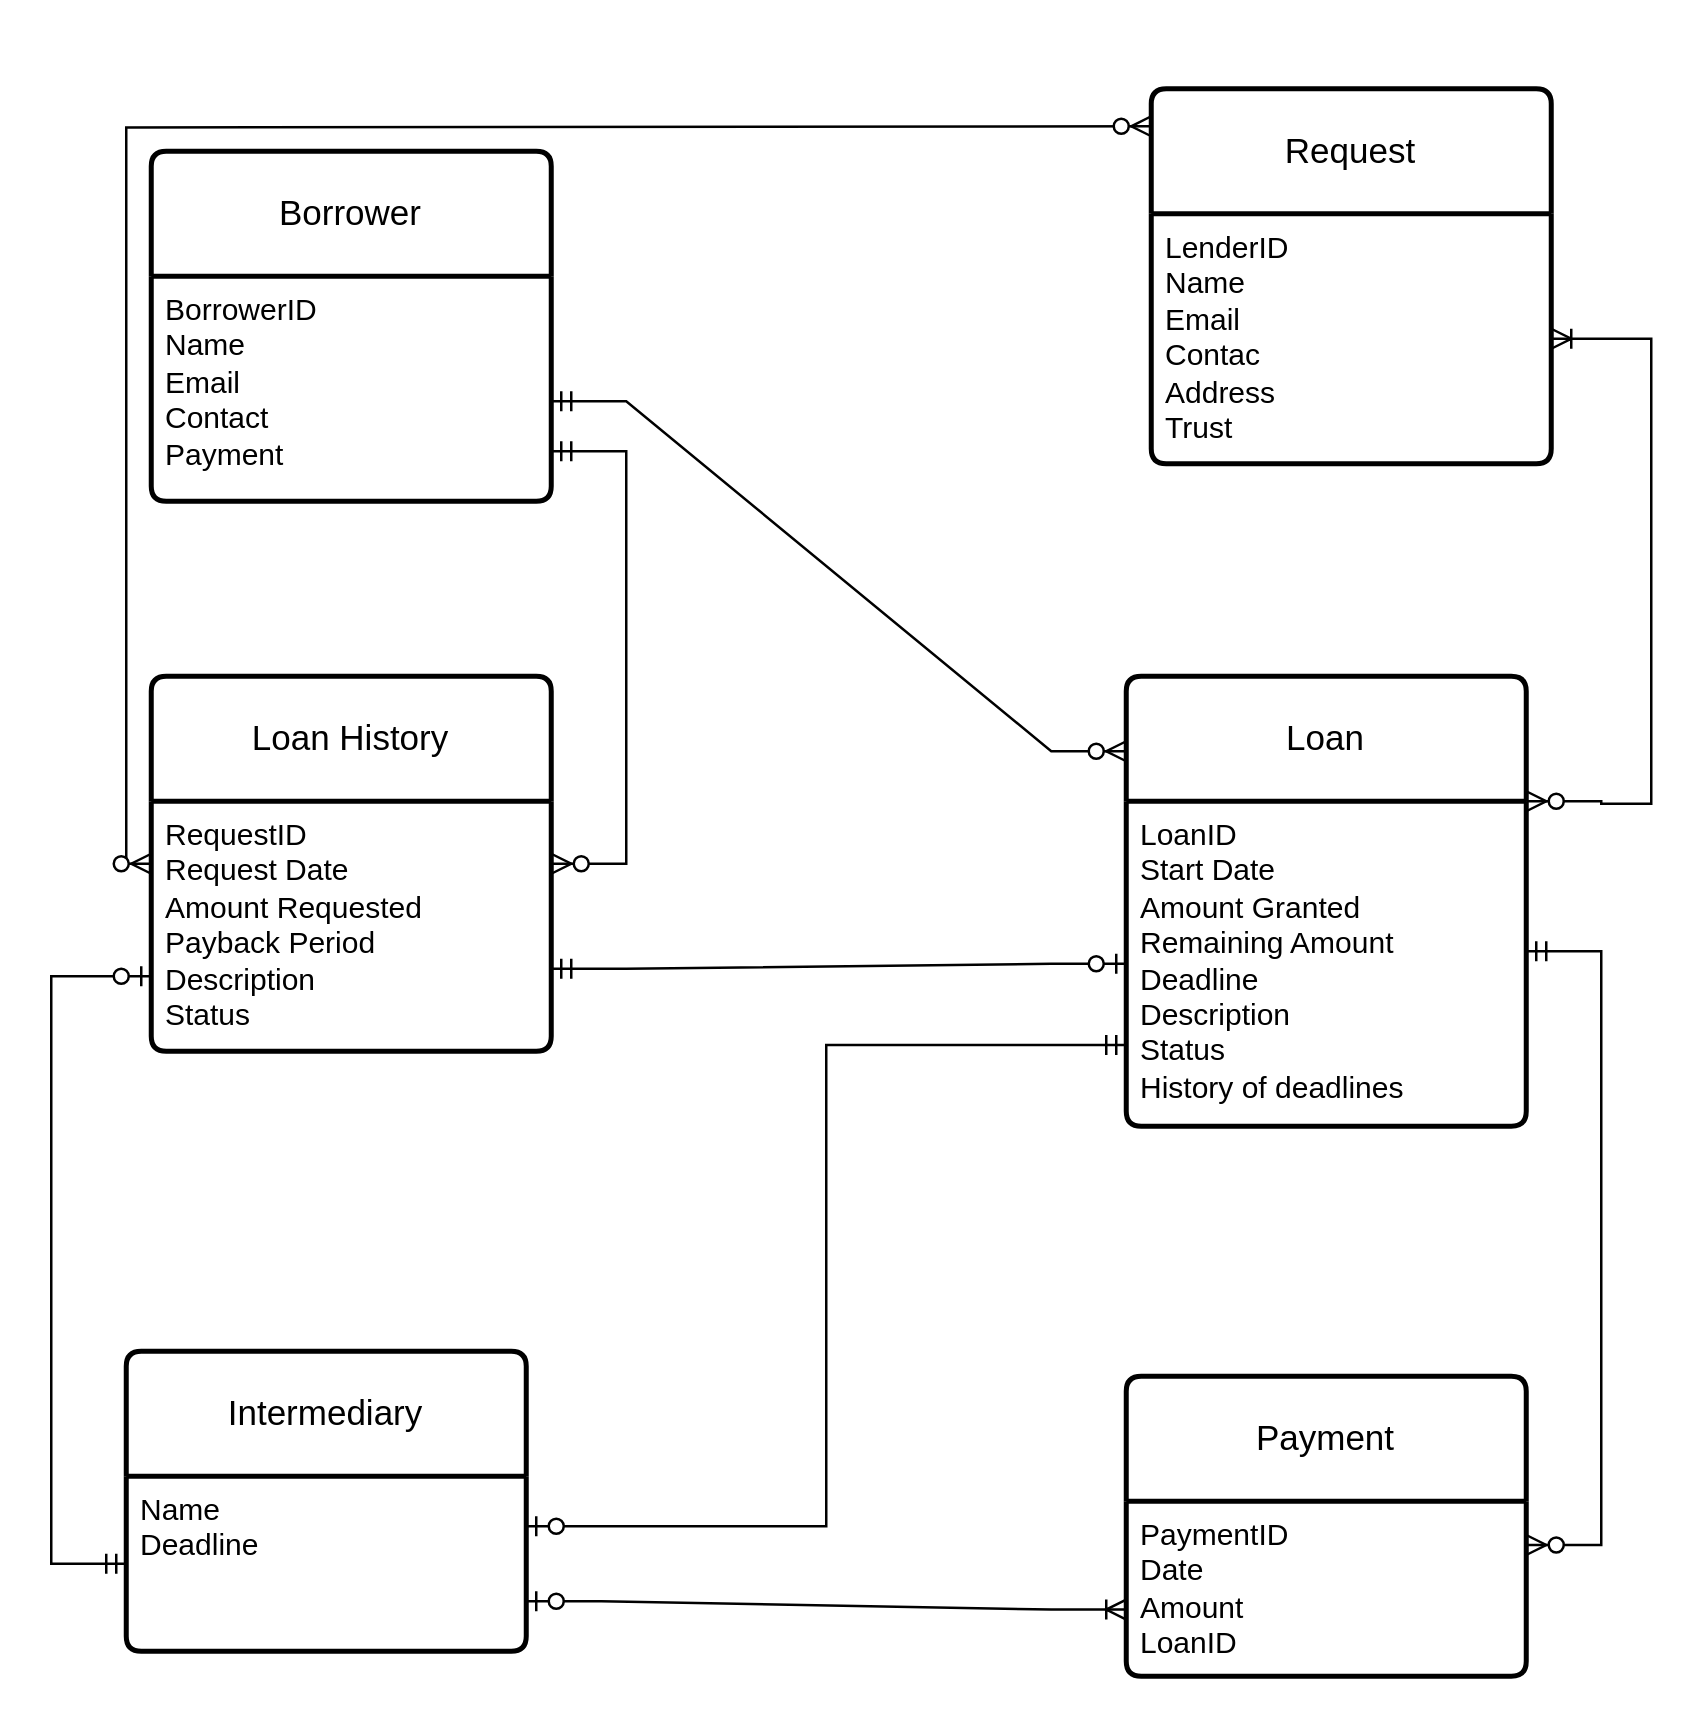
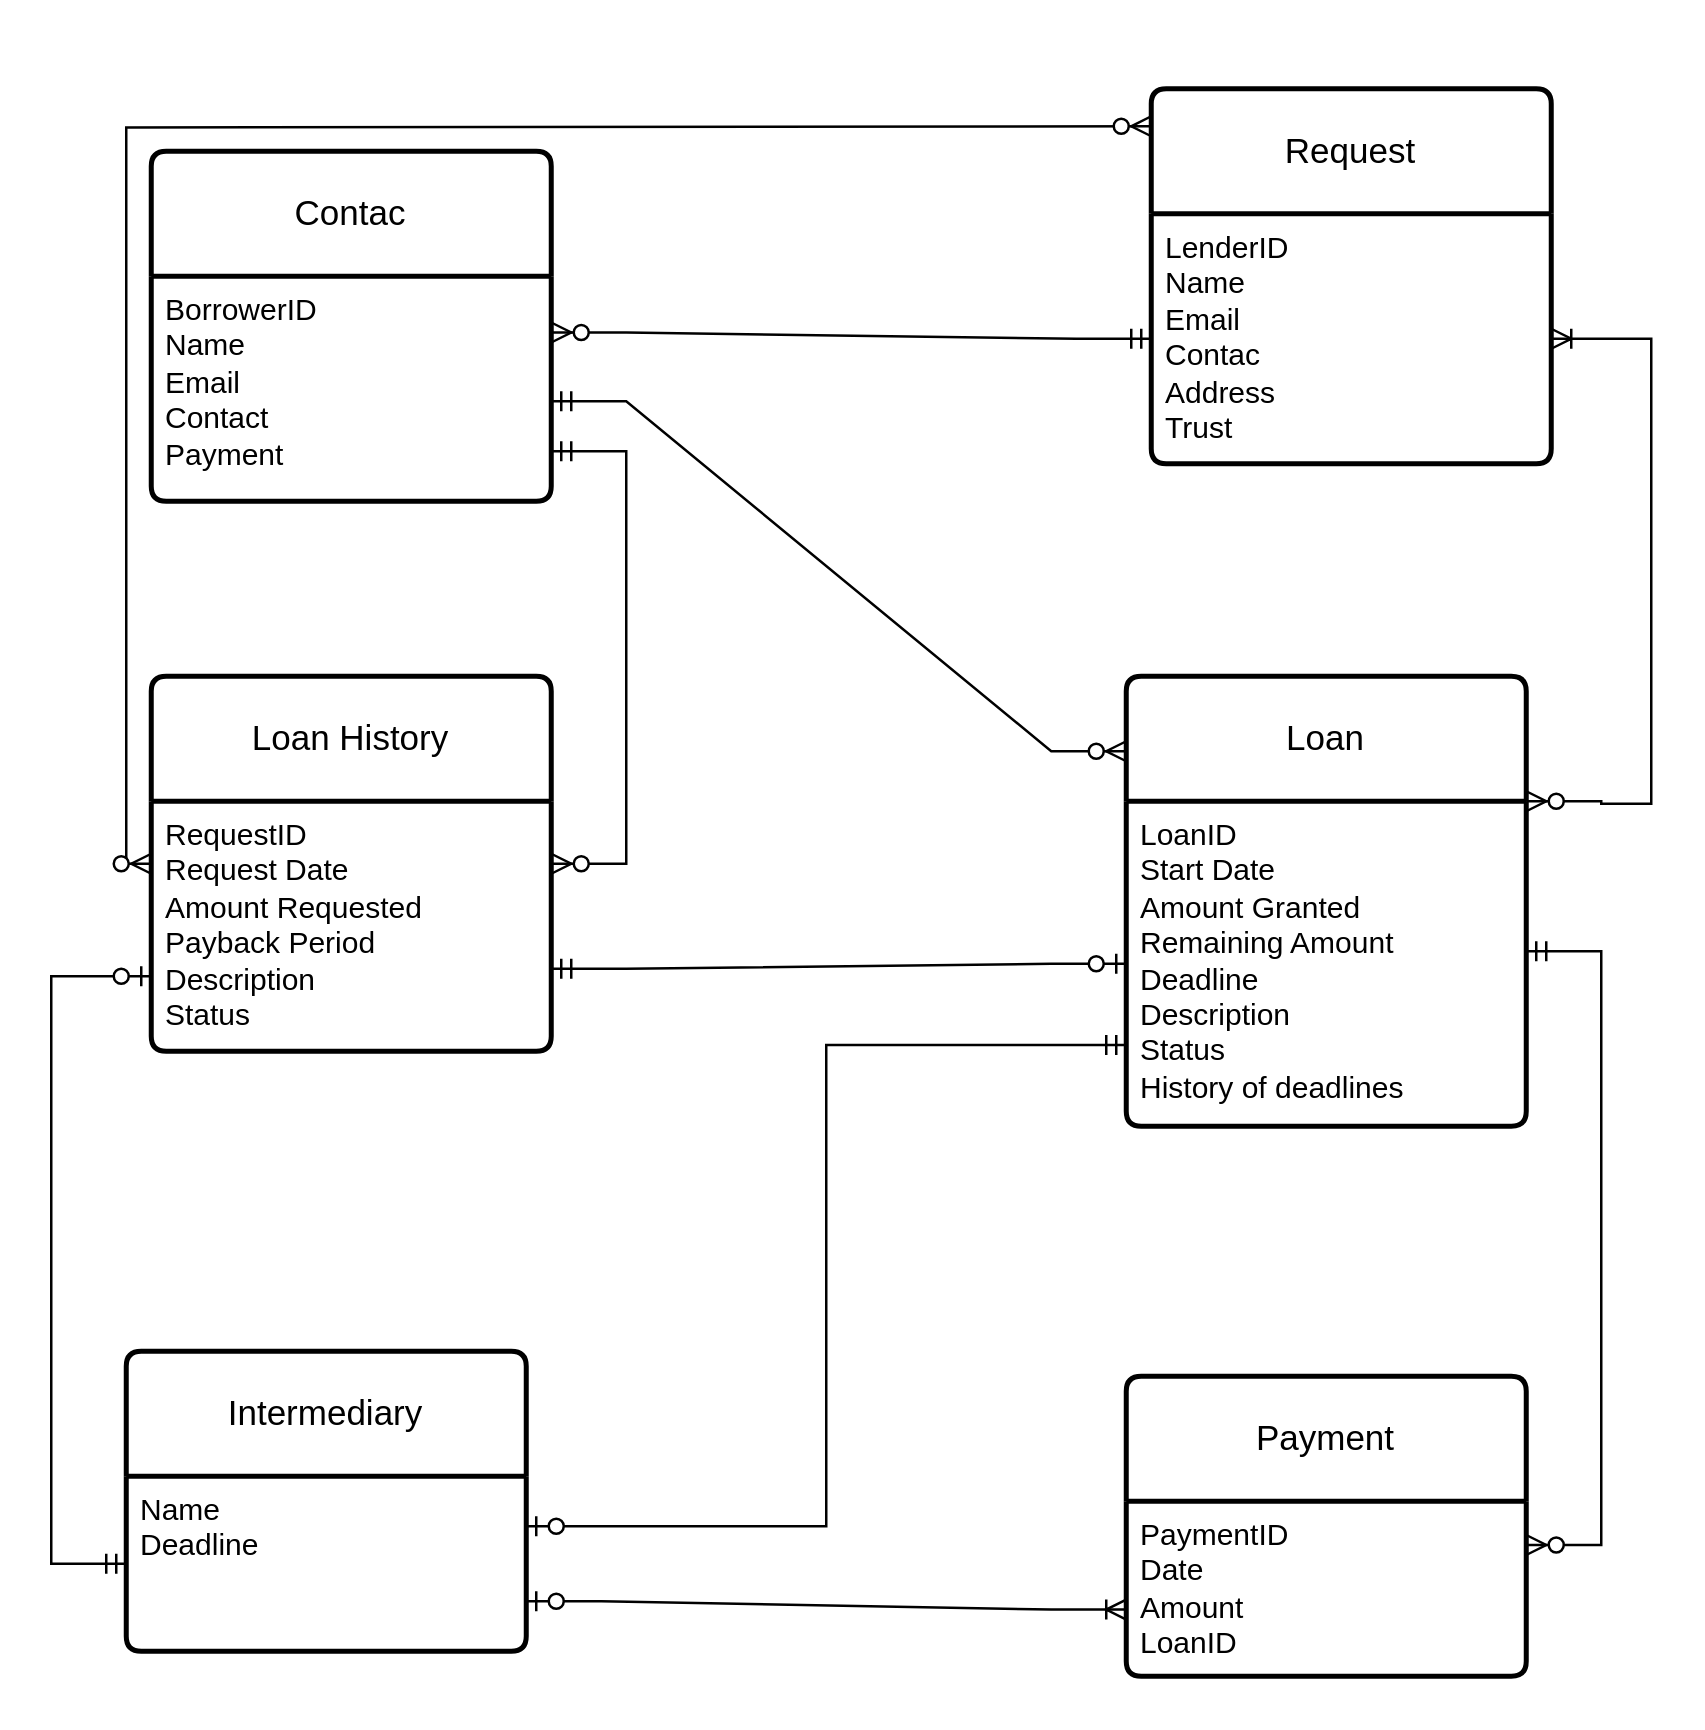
node "Borrower": label "Borrower" -> "Contac"
edge "LenderID Name Email Contac Address Trust" -- "BorrowerID Name Email Contact Payment": added
